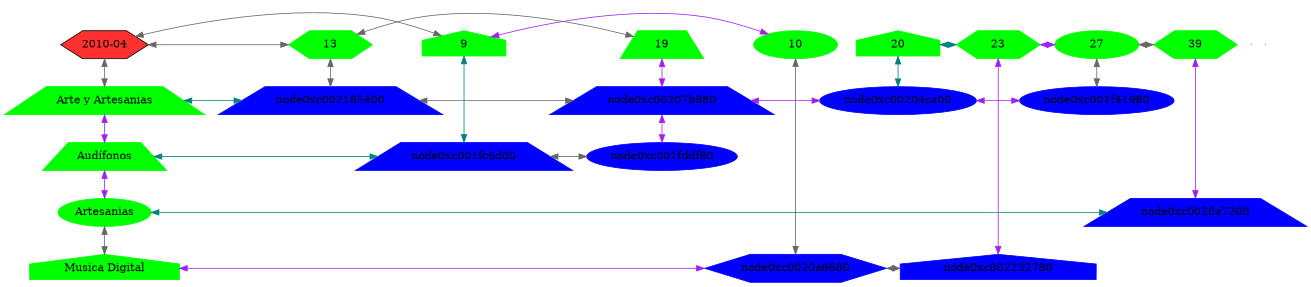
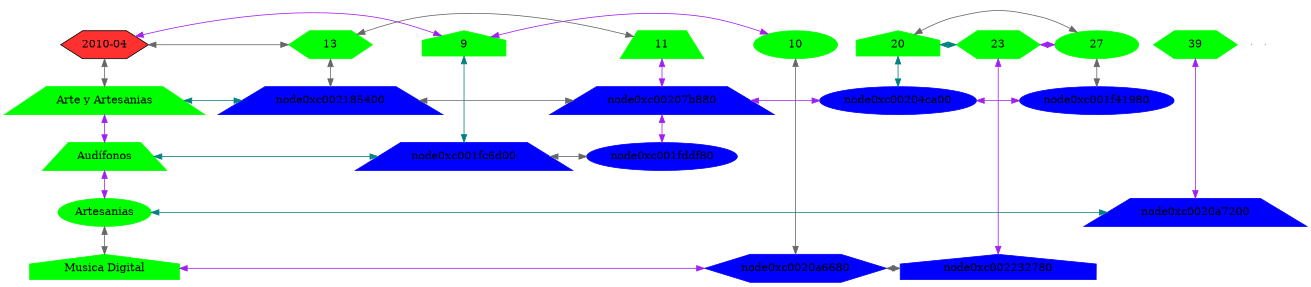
edge "2010-04" -- "9": color gray40 -> purple
node "19": label "19" -> "11"
edge "27" -- "39": now "27" -- "20"
